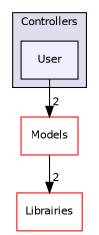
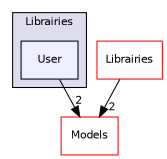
cluster "Controllers": label "Controllers" -> "Librairies"
edge "Models" -> "Librairies": reversed
